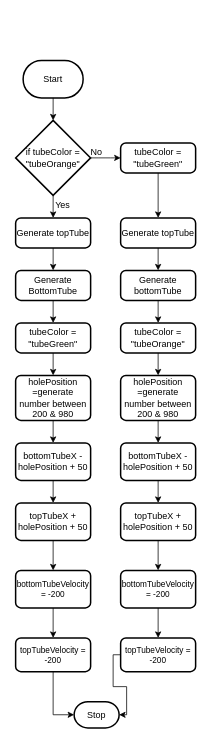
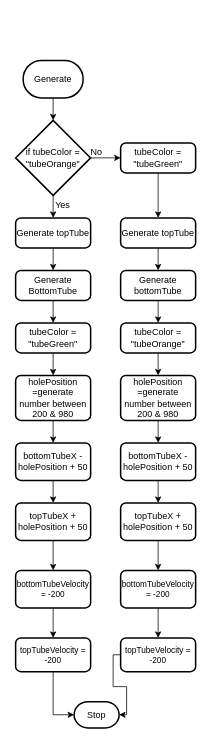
node "Start": label "Start" -> "Generate"
